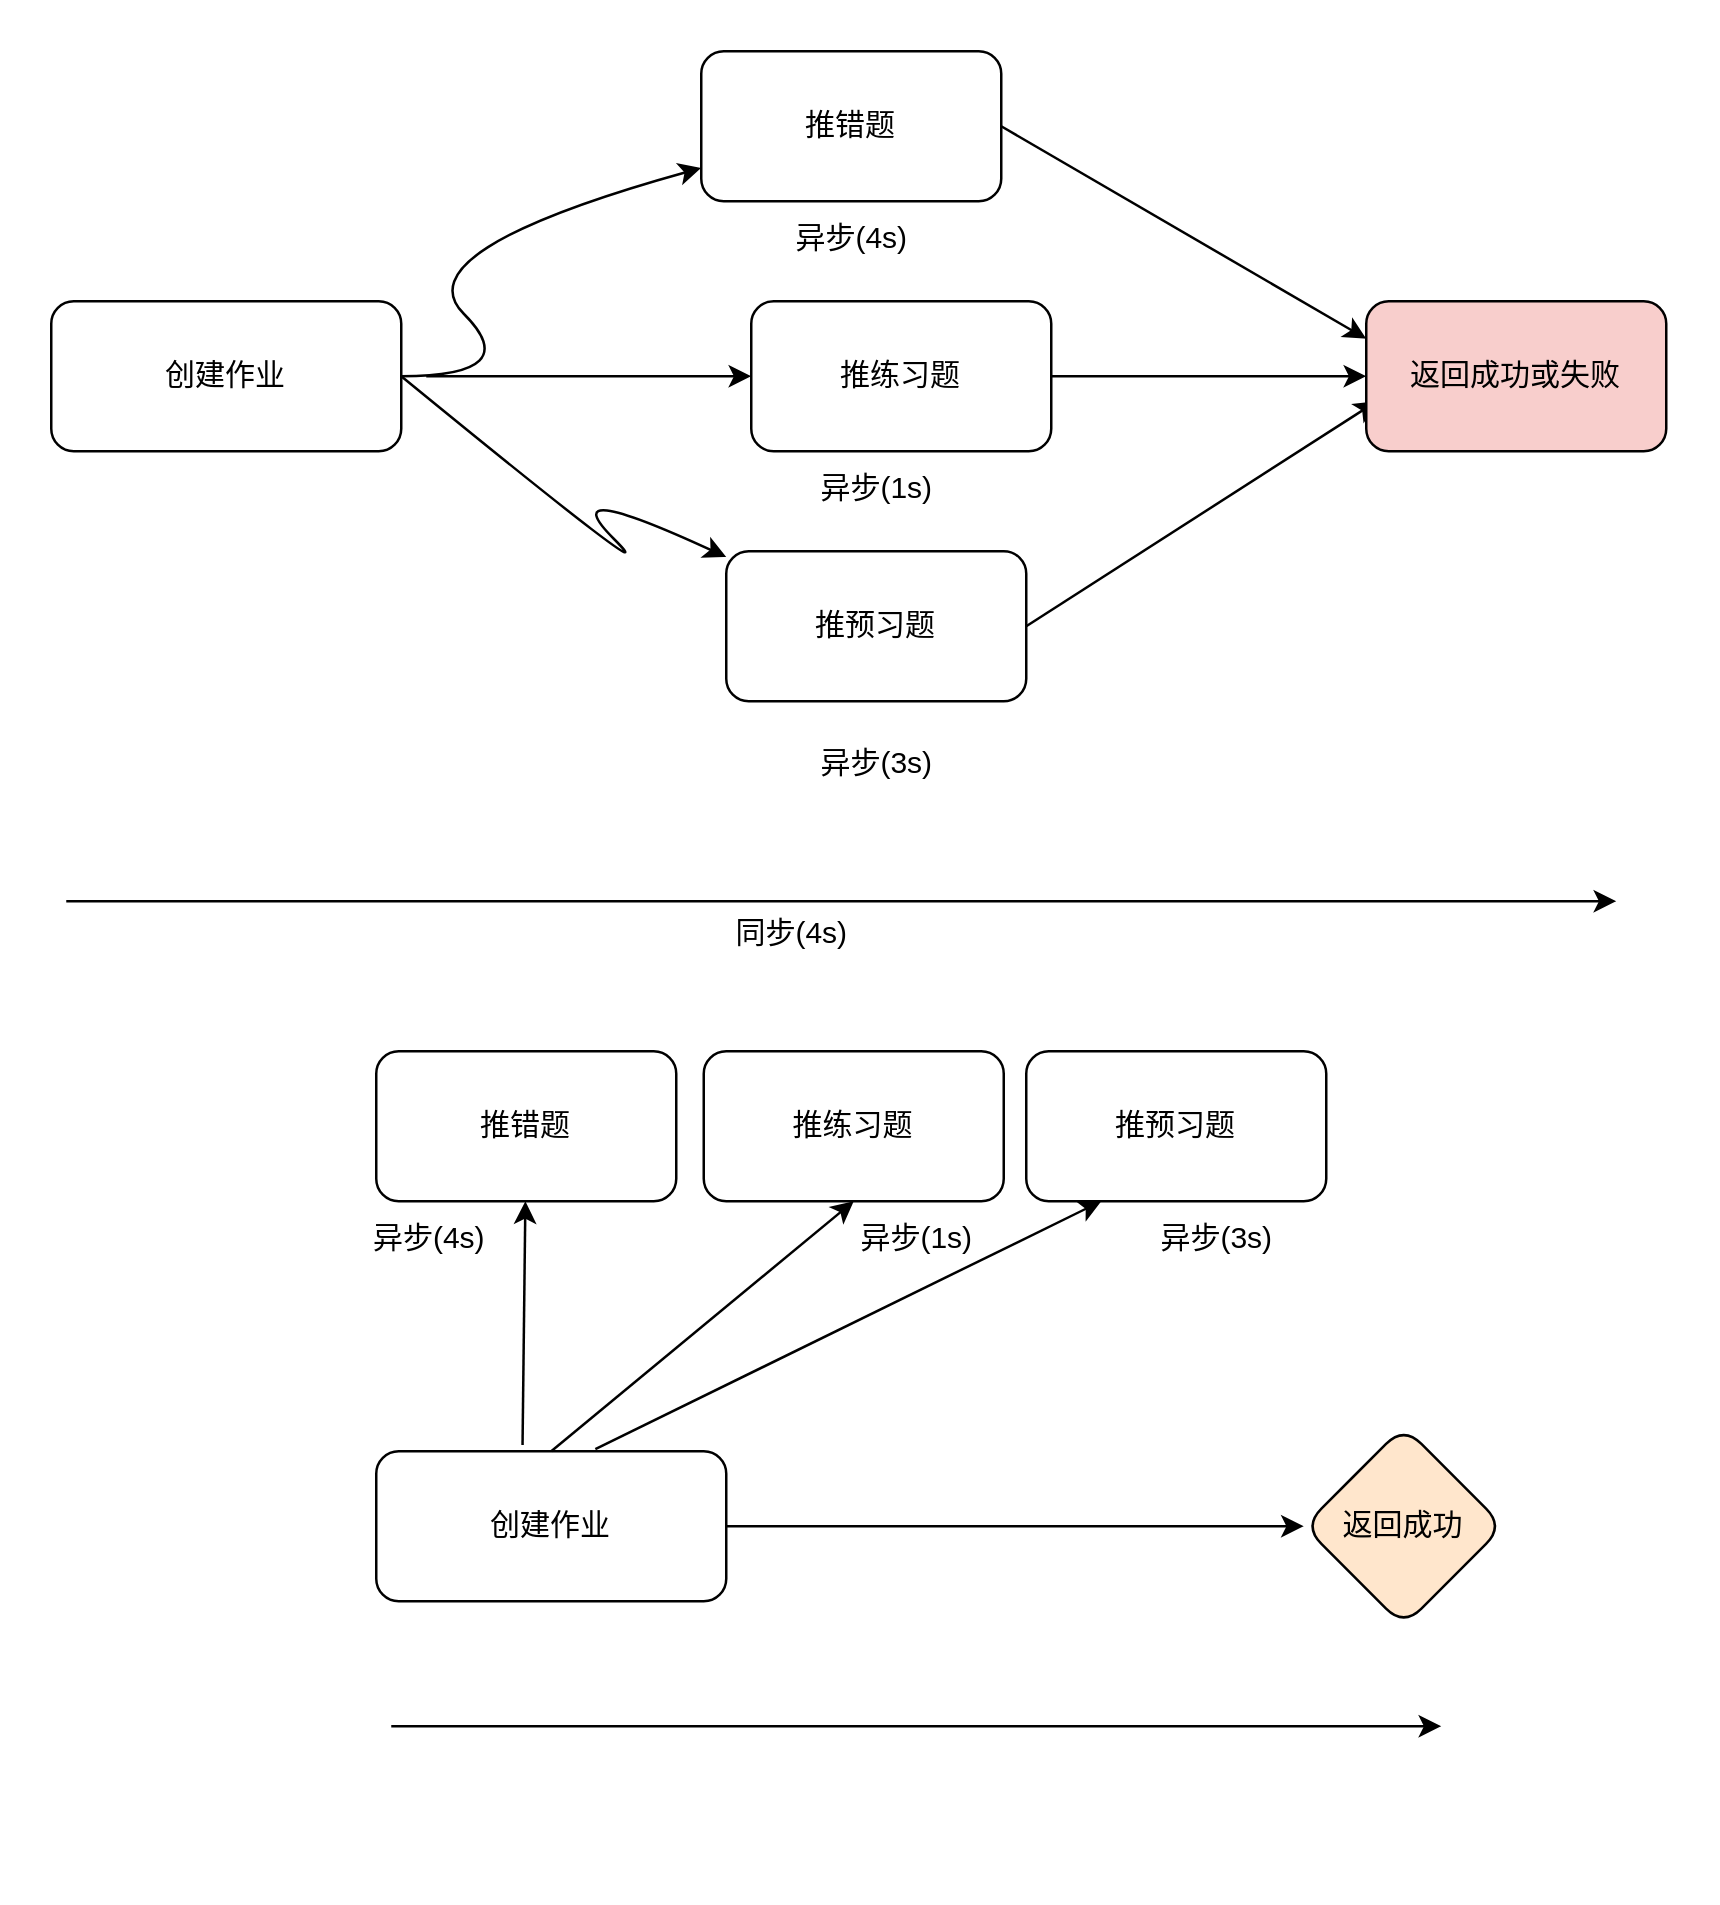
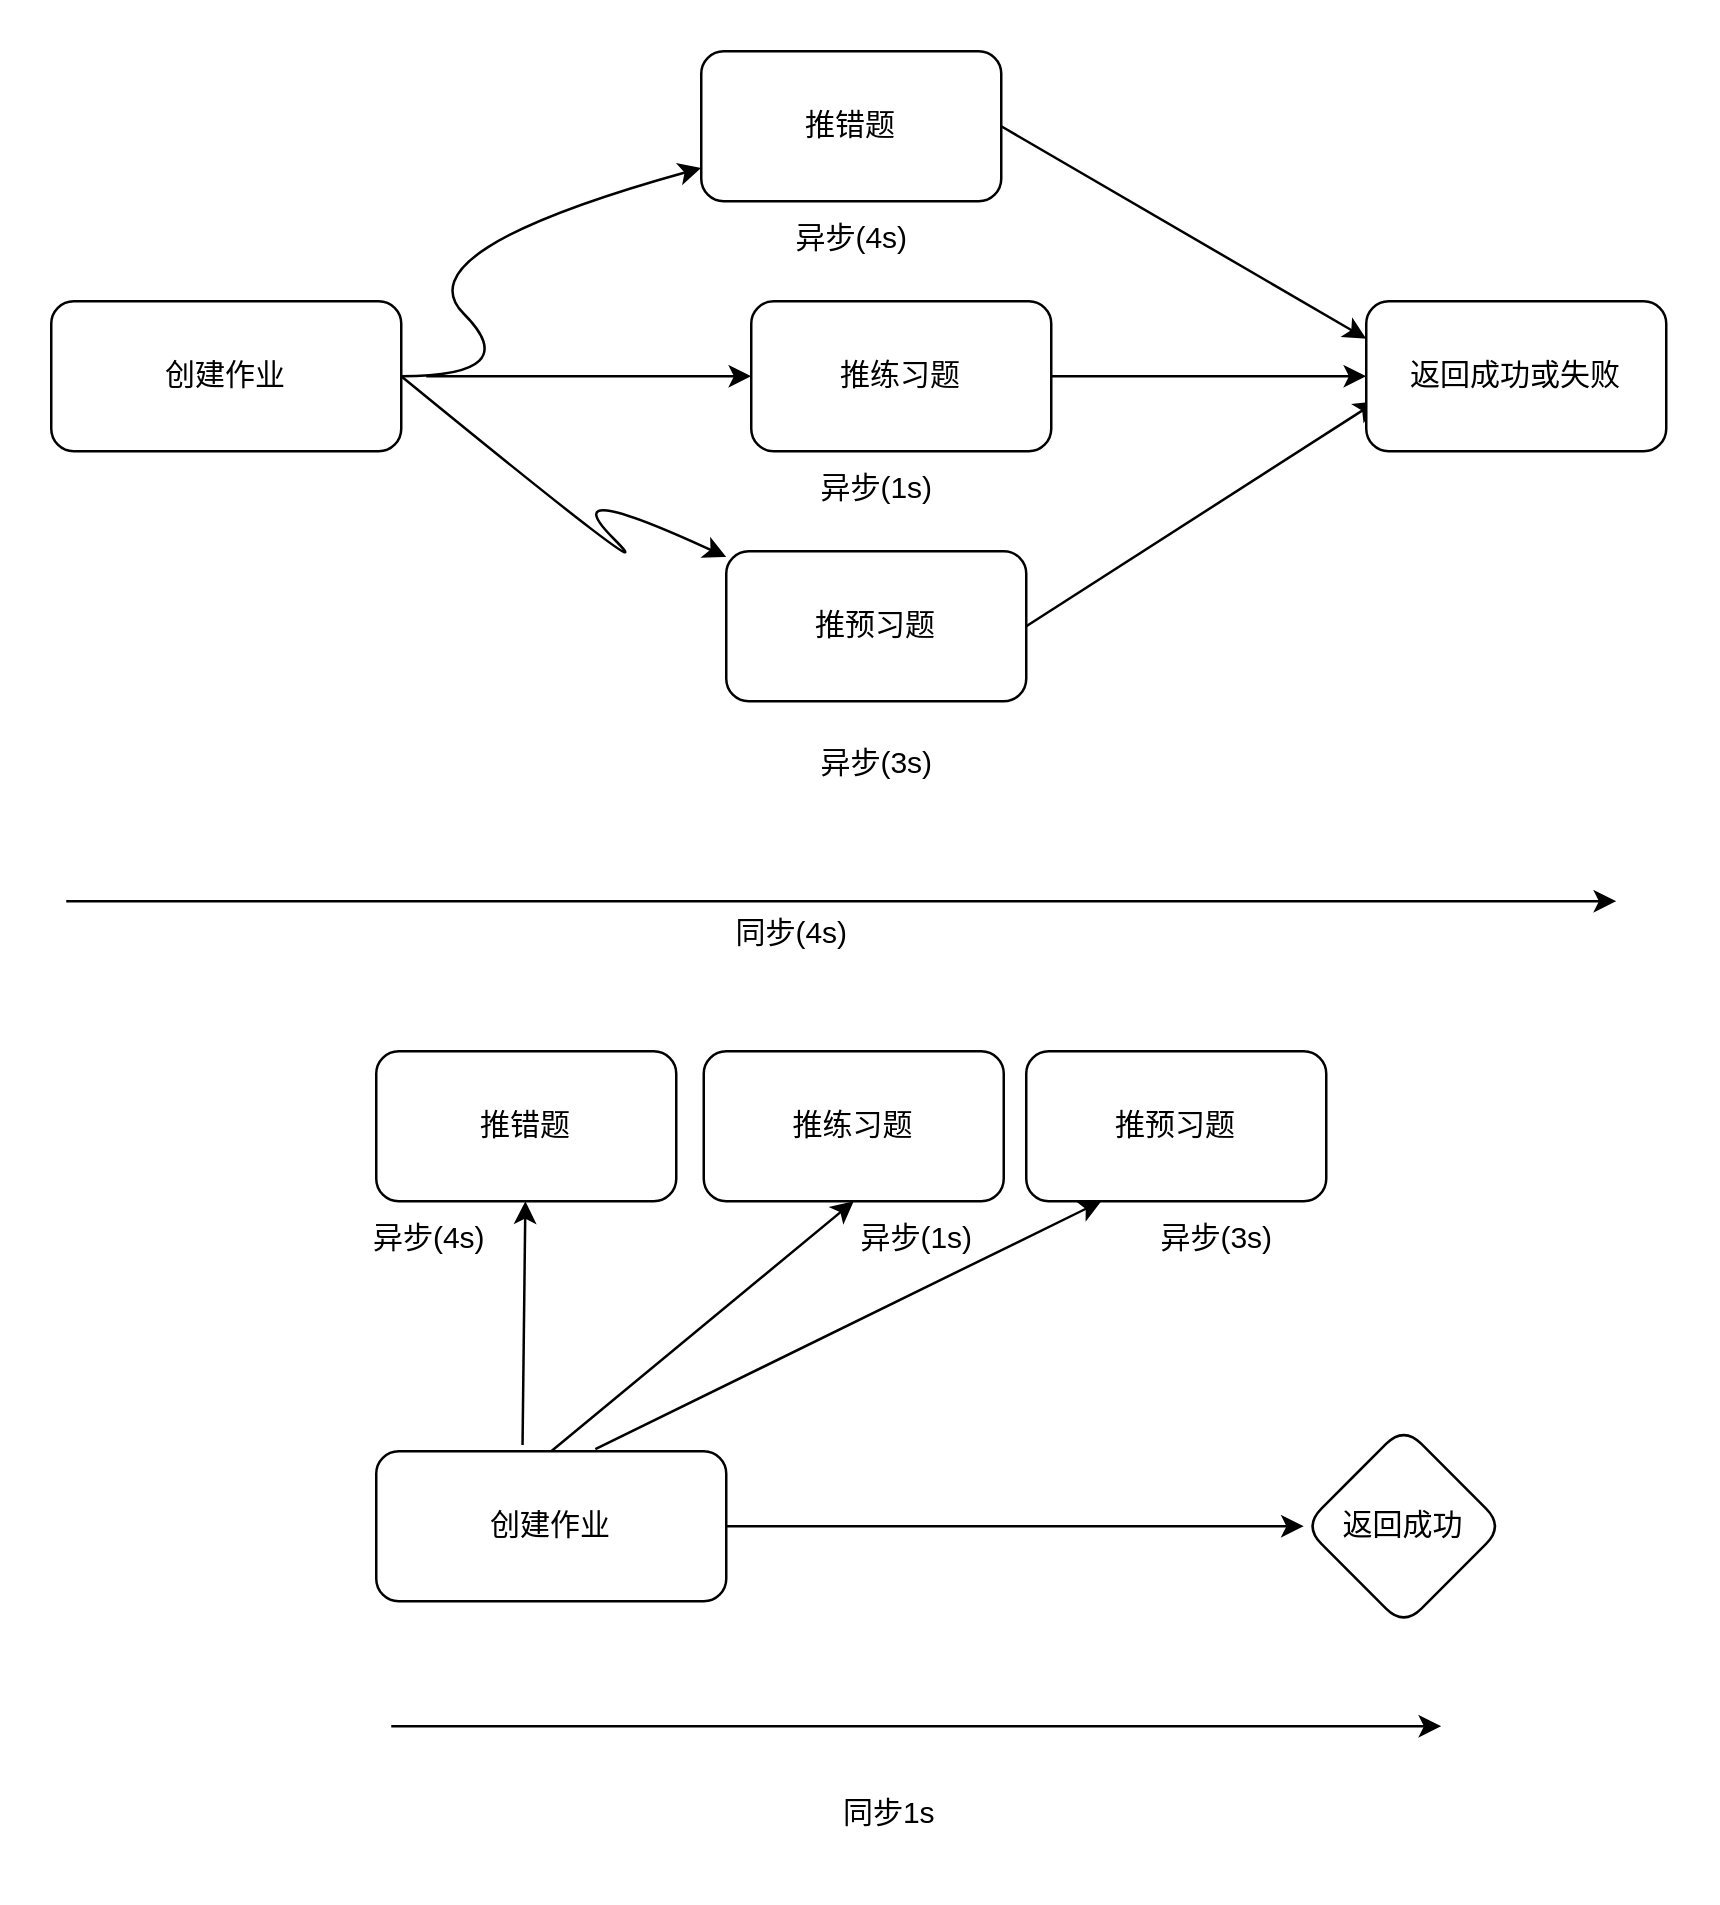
node "返回成功或失败": fillcolor #f8cecc -> #ffffff
node "返回成功": fillcolor #ffe6cc -> #ffffff
node "同步1s": added
